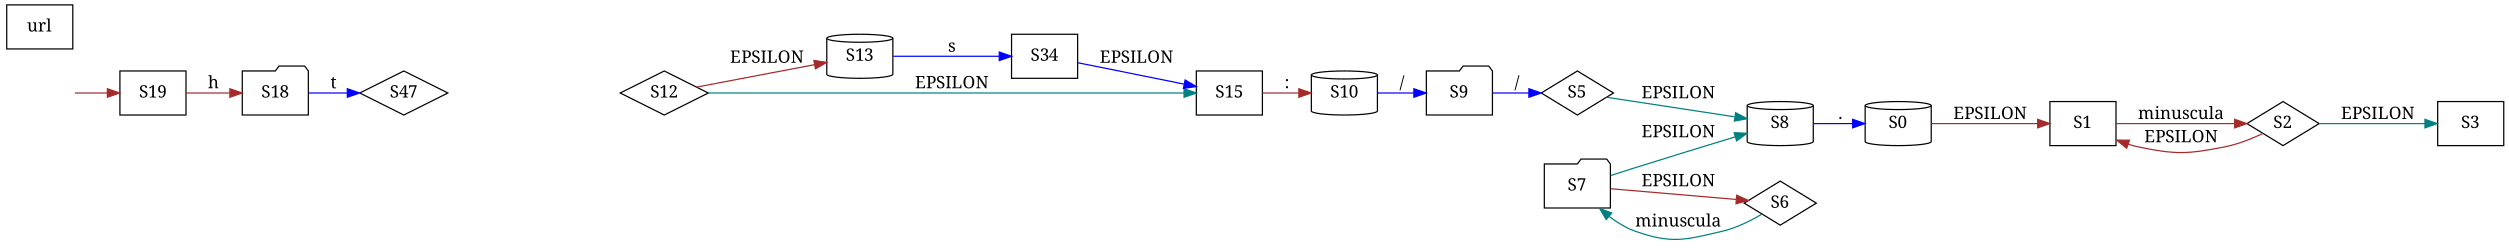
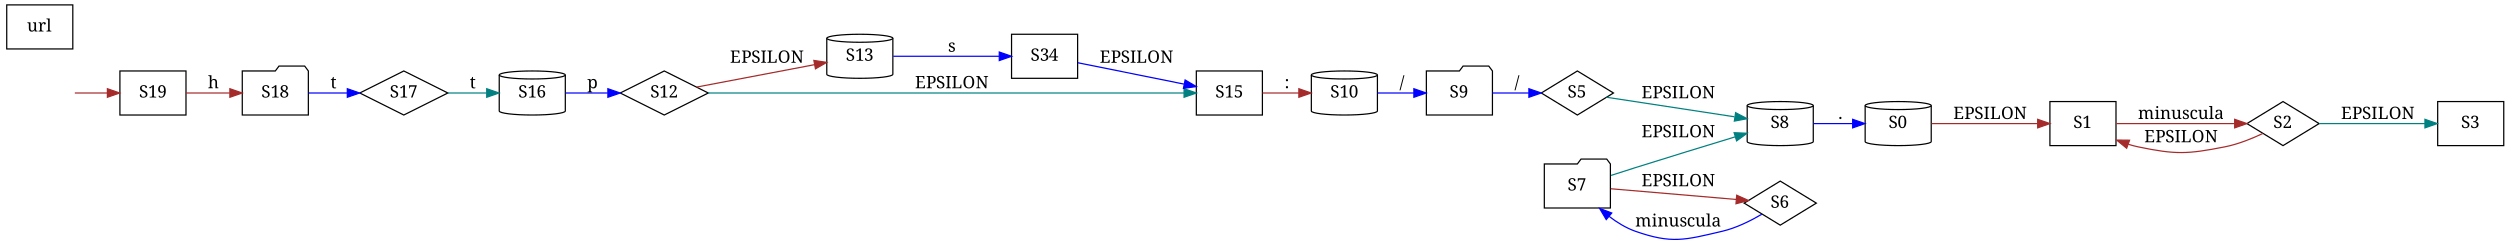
node "S47": label "S47" -> "S17"
node "S16": added
edge "S6" -> "S7": color teal -> blue
